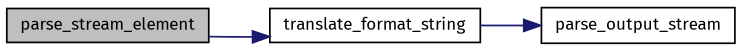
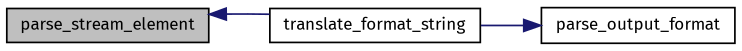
node "parse_output_stream": label "parse_output_stream" -> "parse_output_format"
edge "parse_stream_element" -> "translate_format_string": reversed
